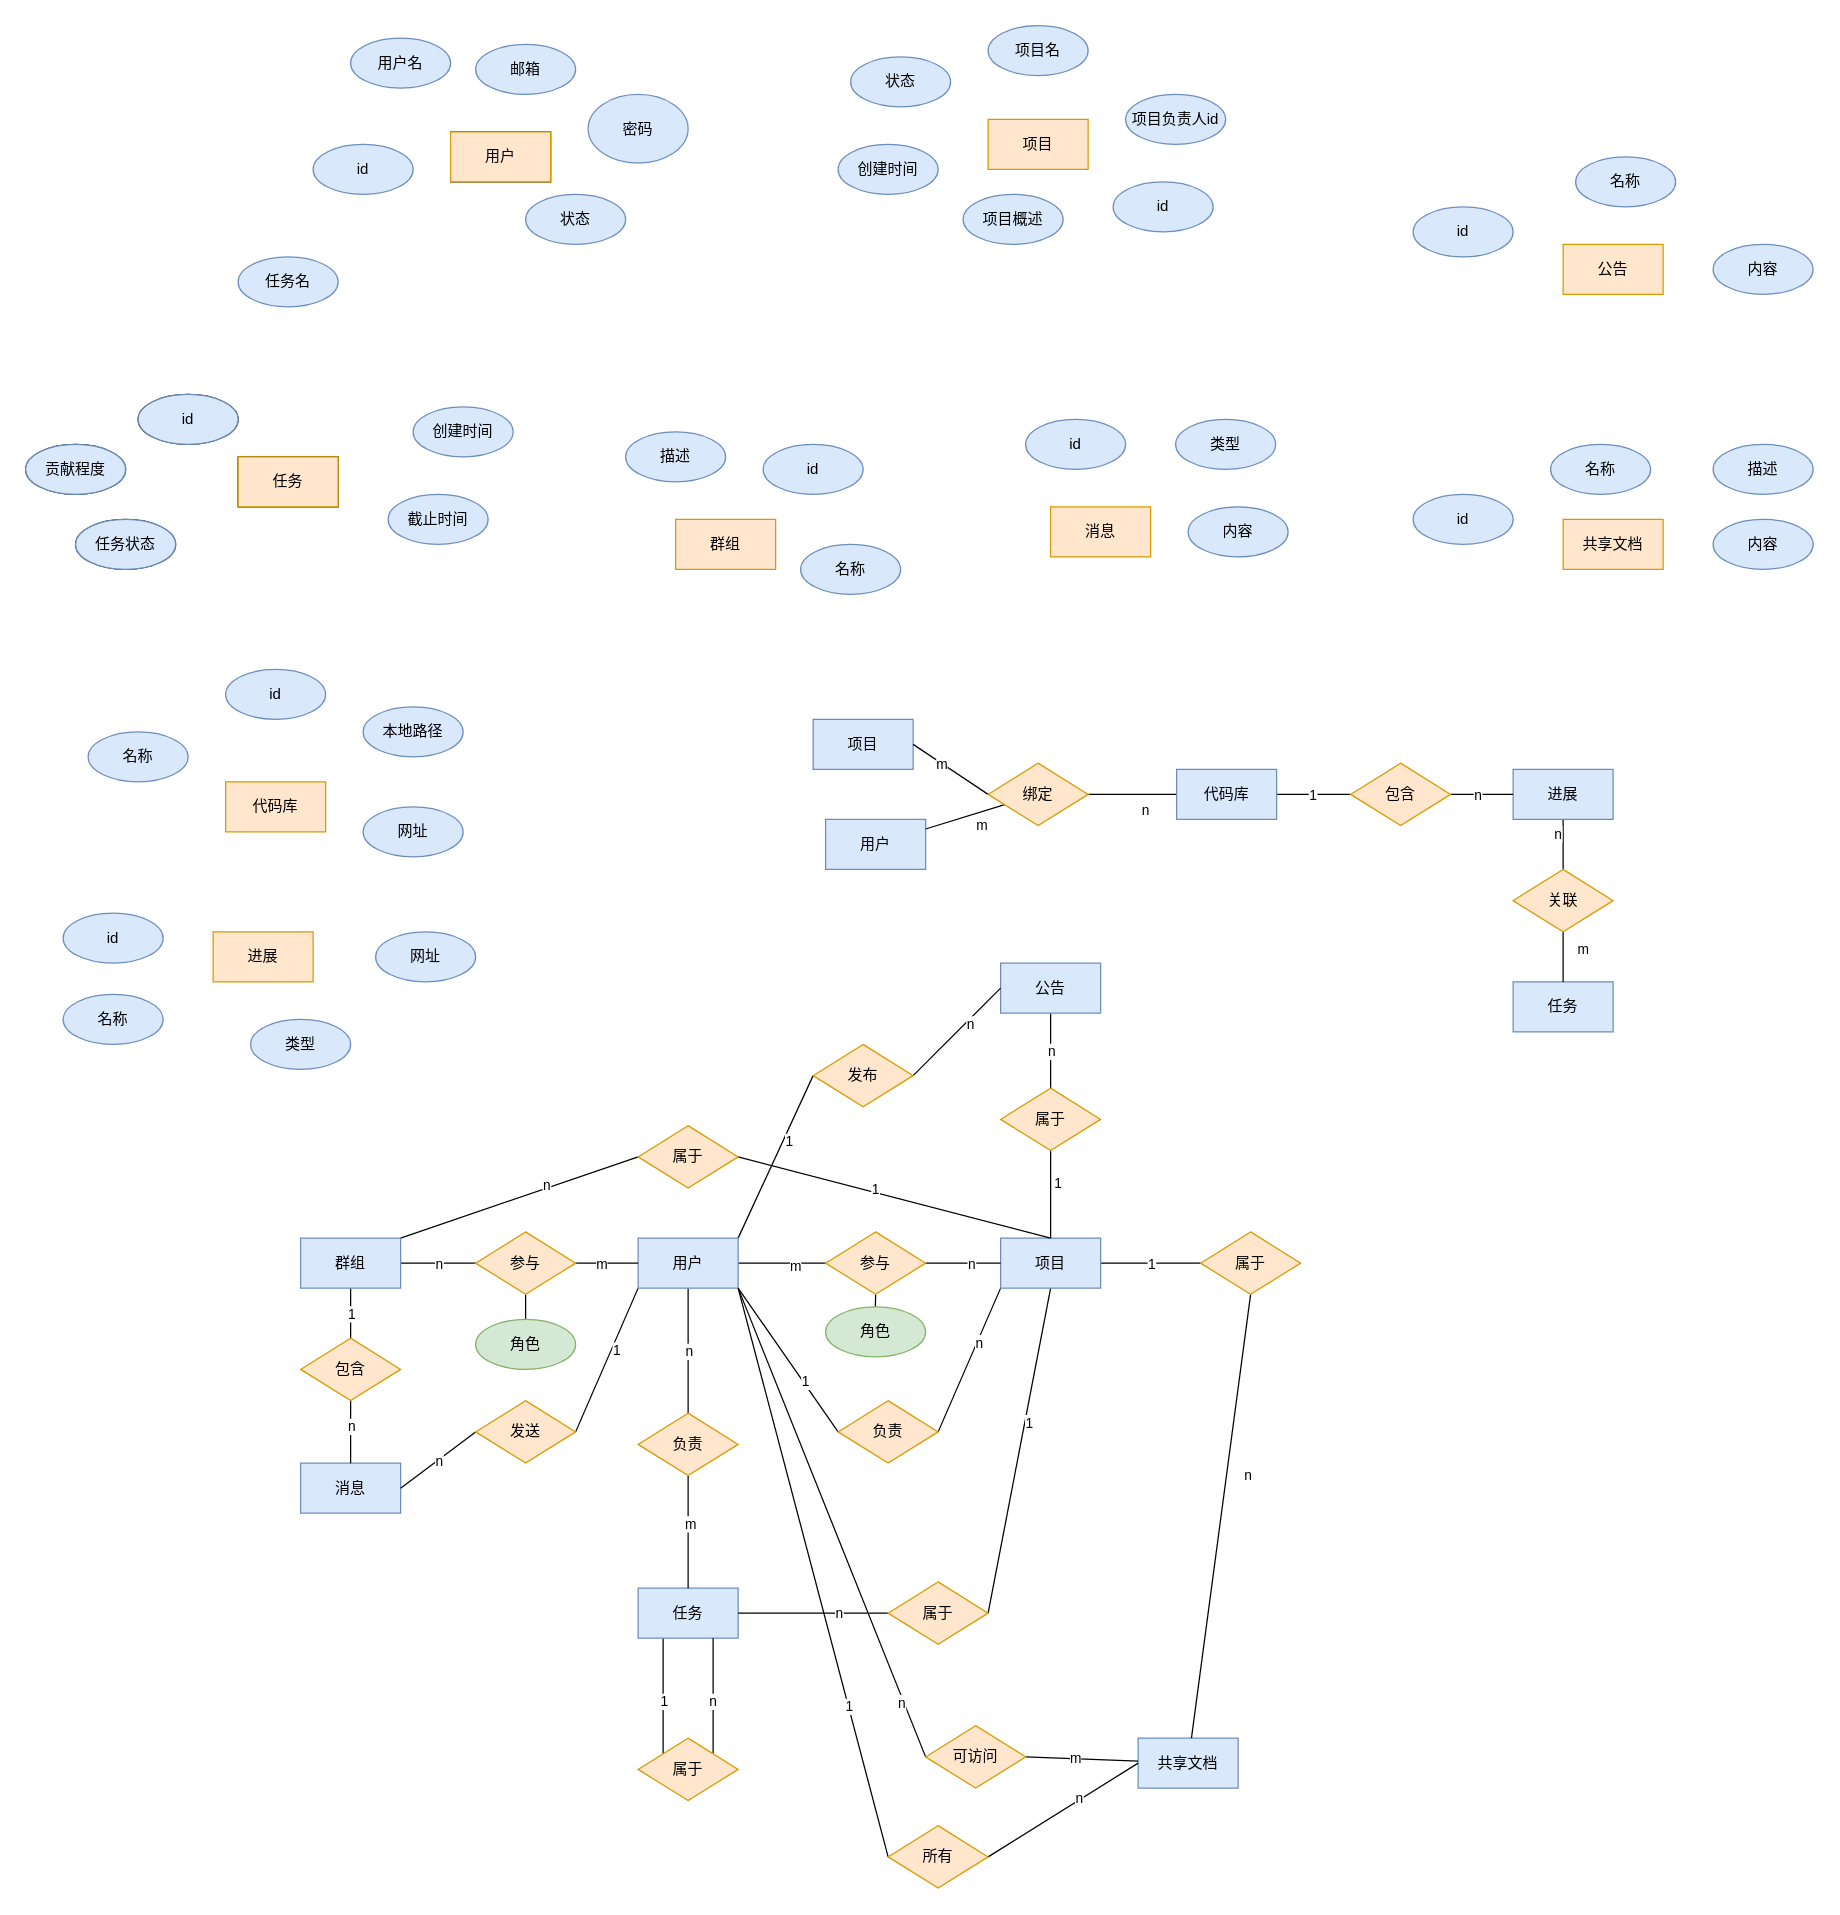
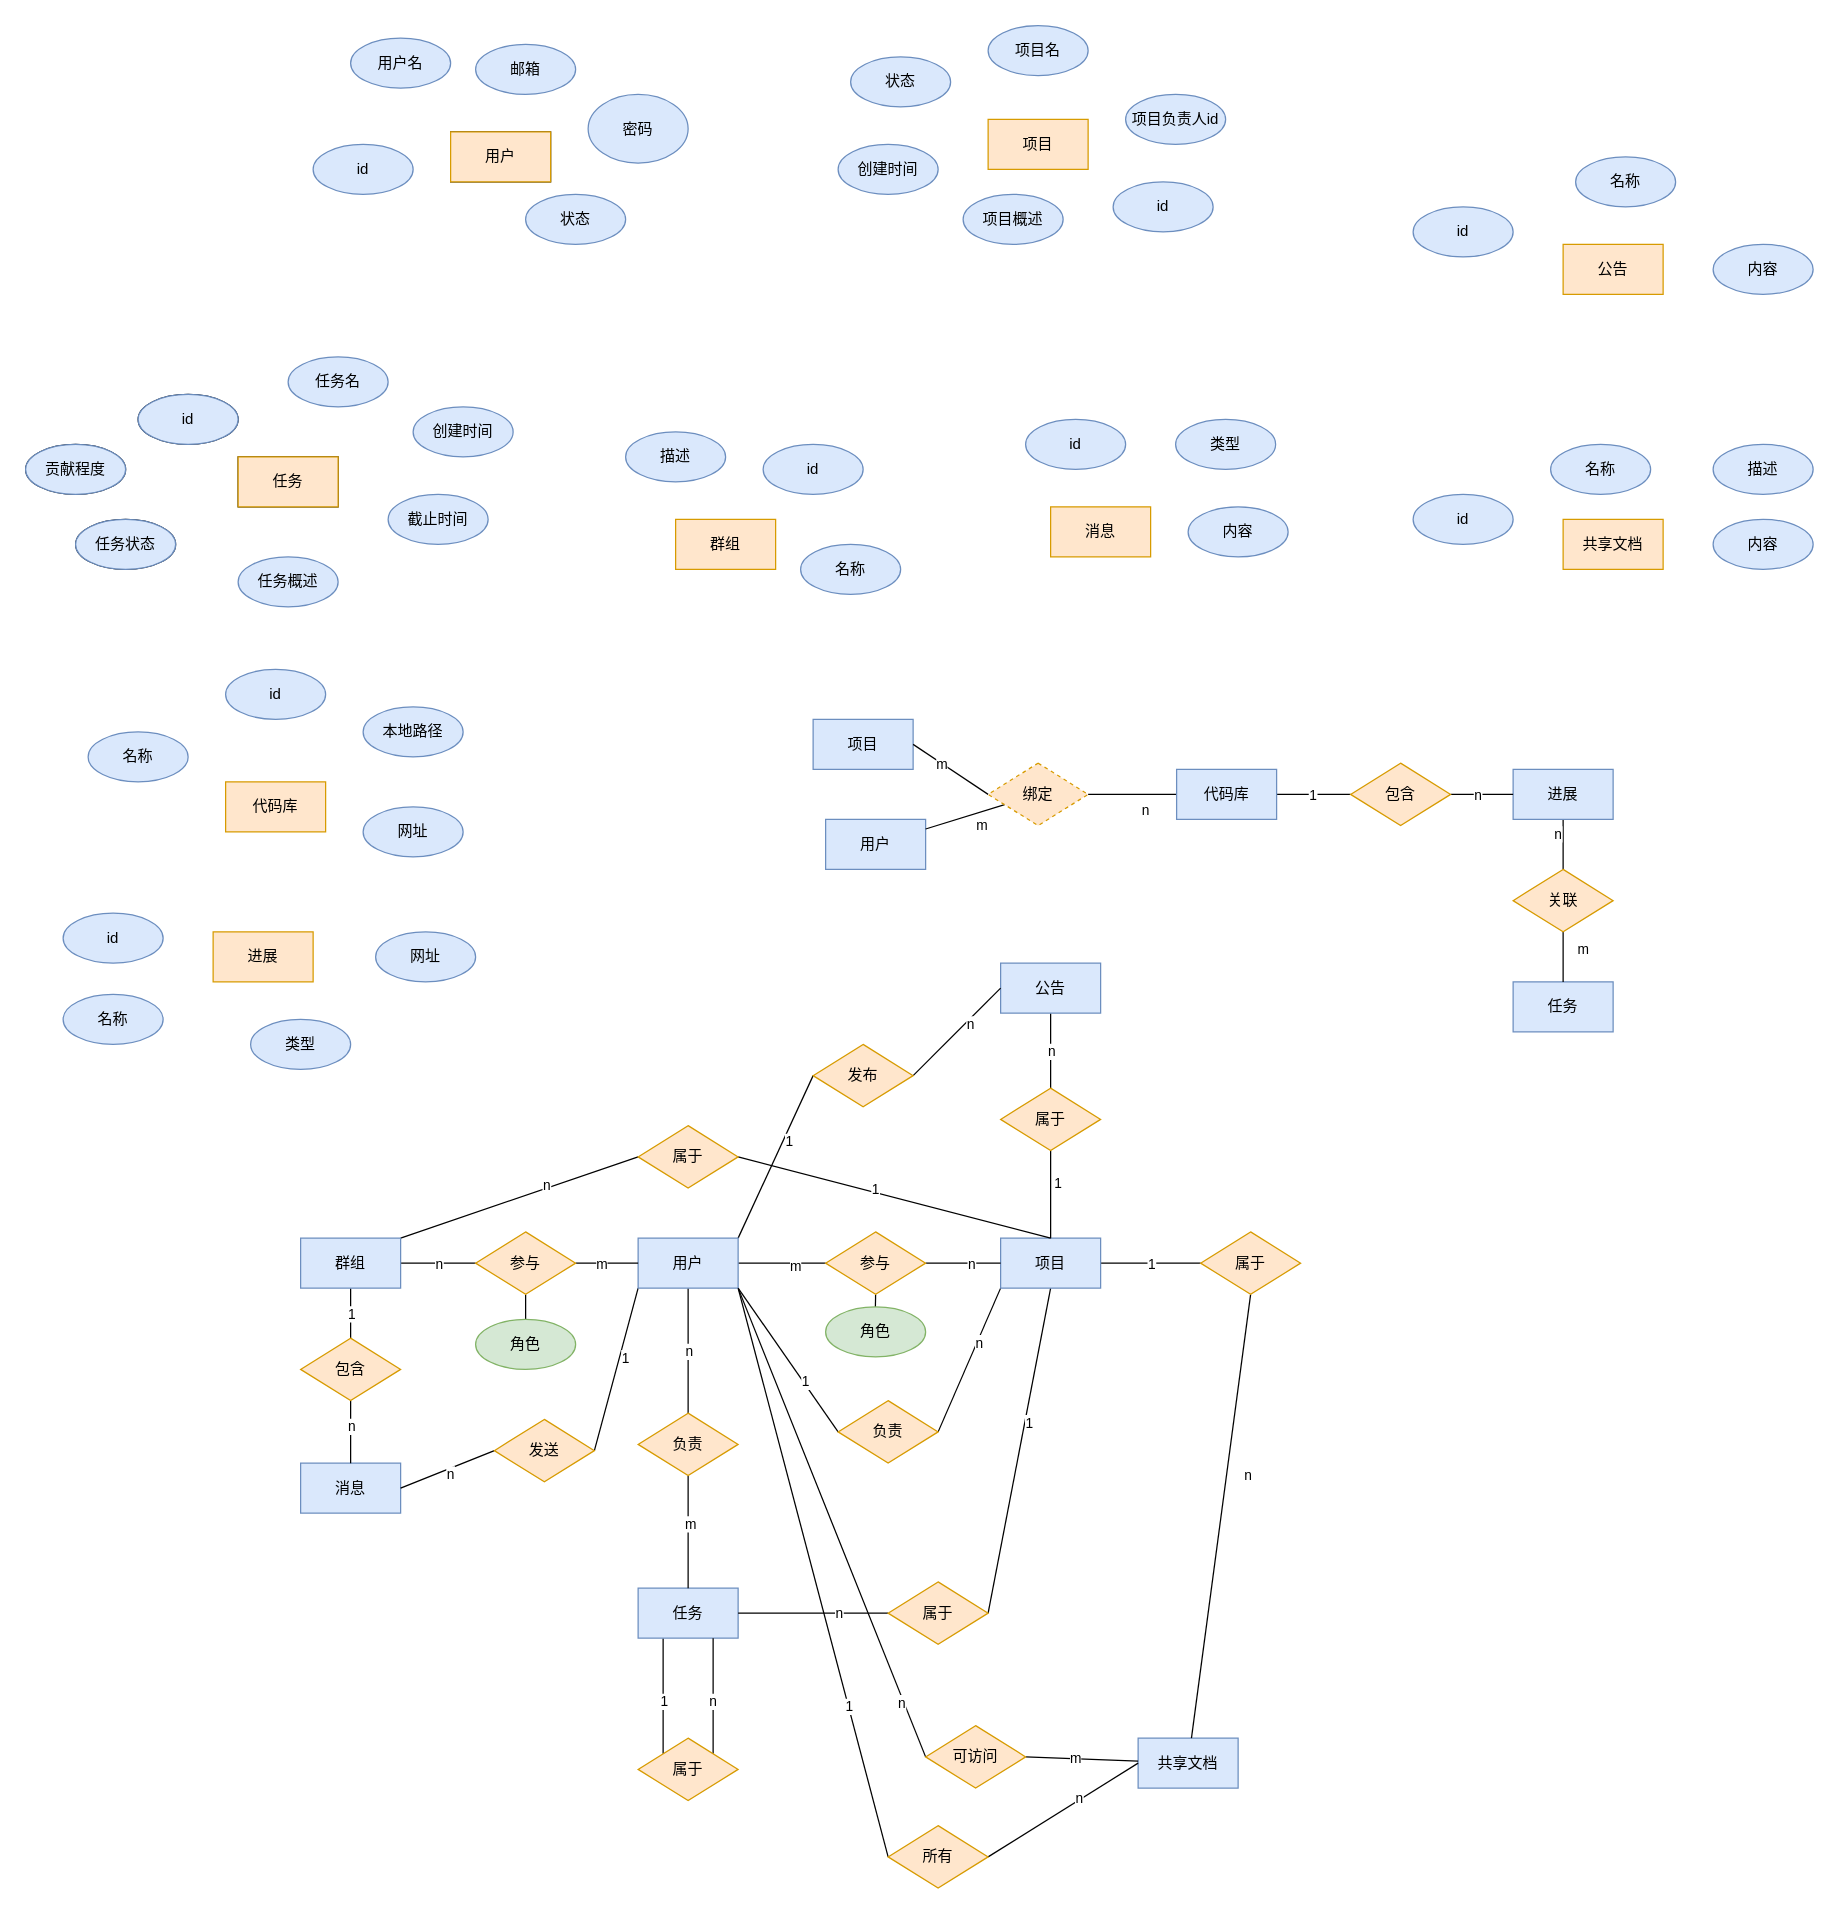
node "任务名": moved (288, 282) -> (338, 382)
node "任务概述": added
node "绑定": style solid -> dashed
node "发送": moved (526, 1432) -> (544, 1451)
